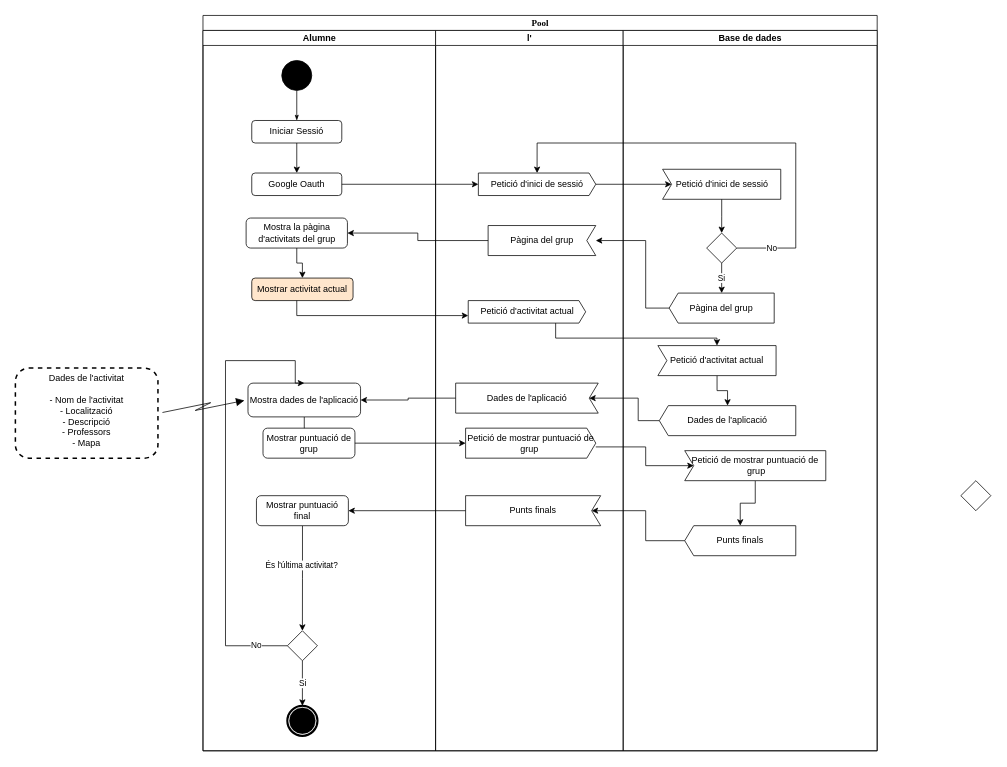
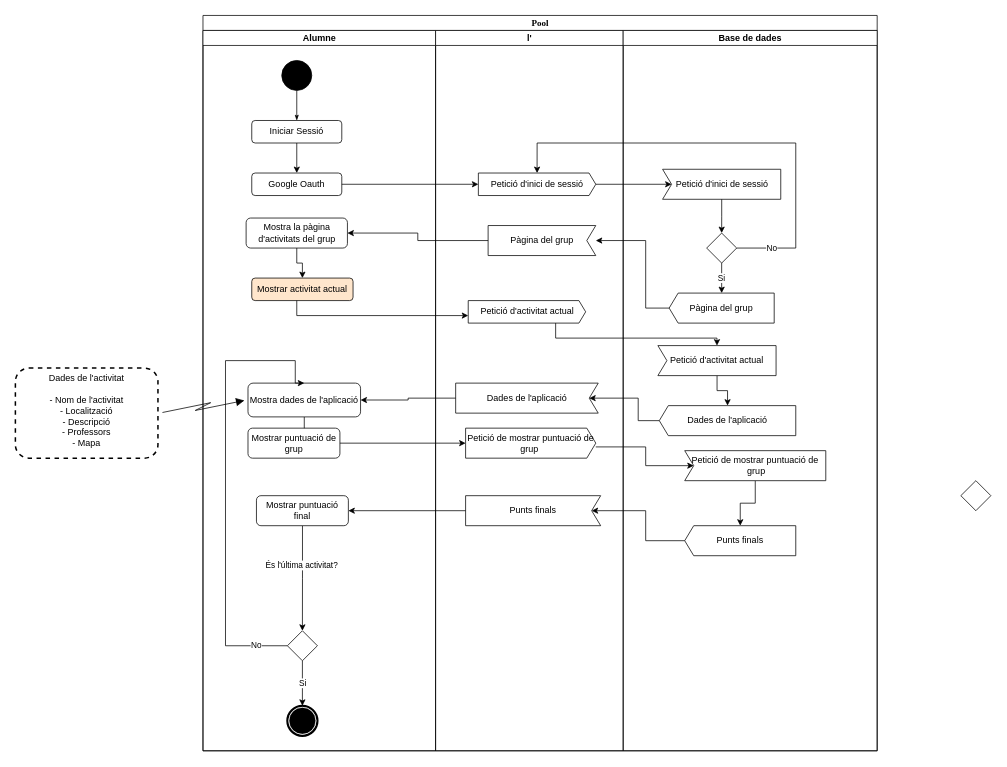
node "Mostrar puntuació de grup": moved (309, 443) -> (294, 443)
